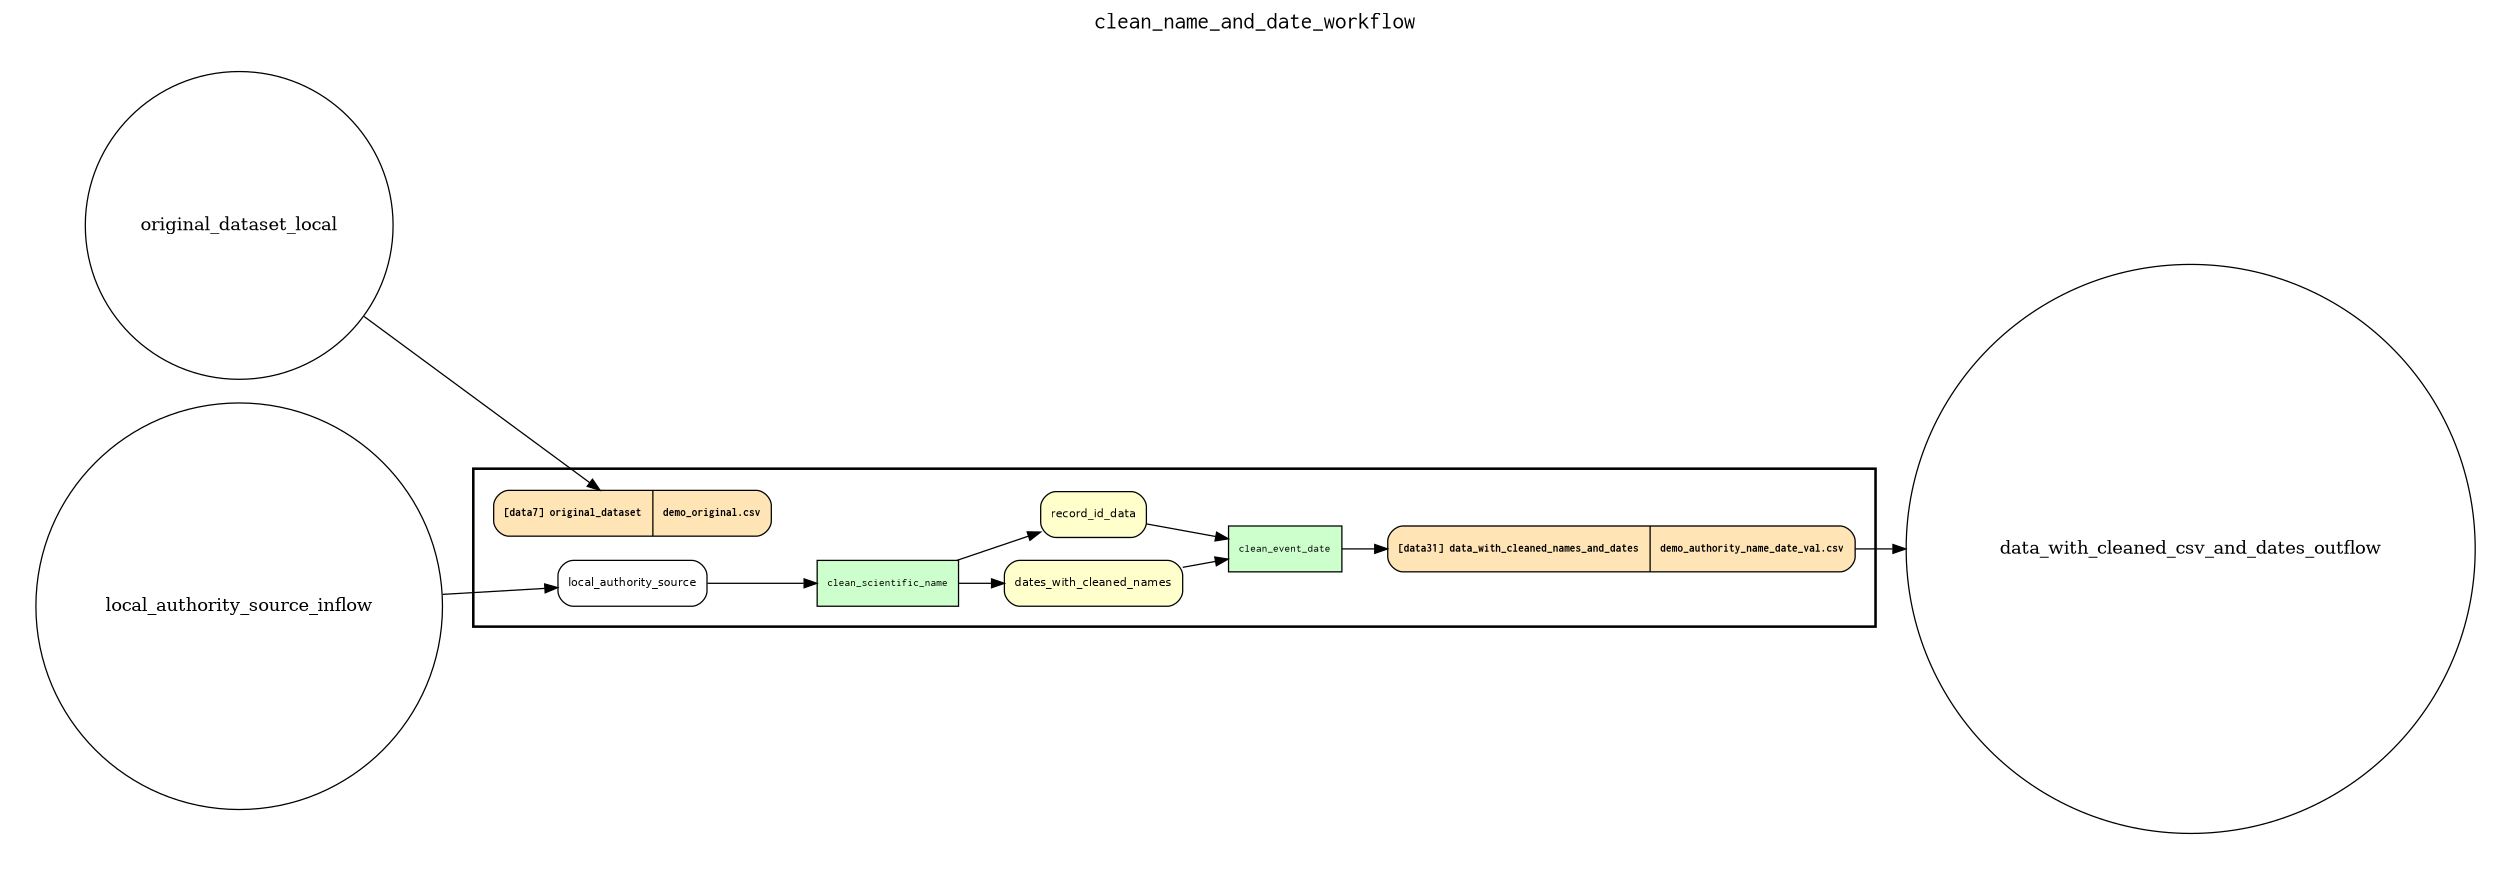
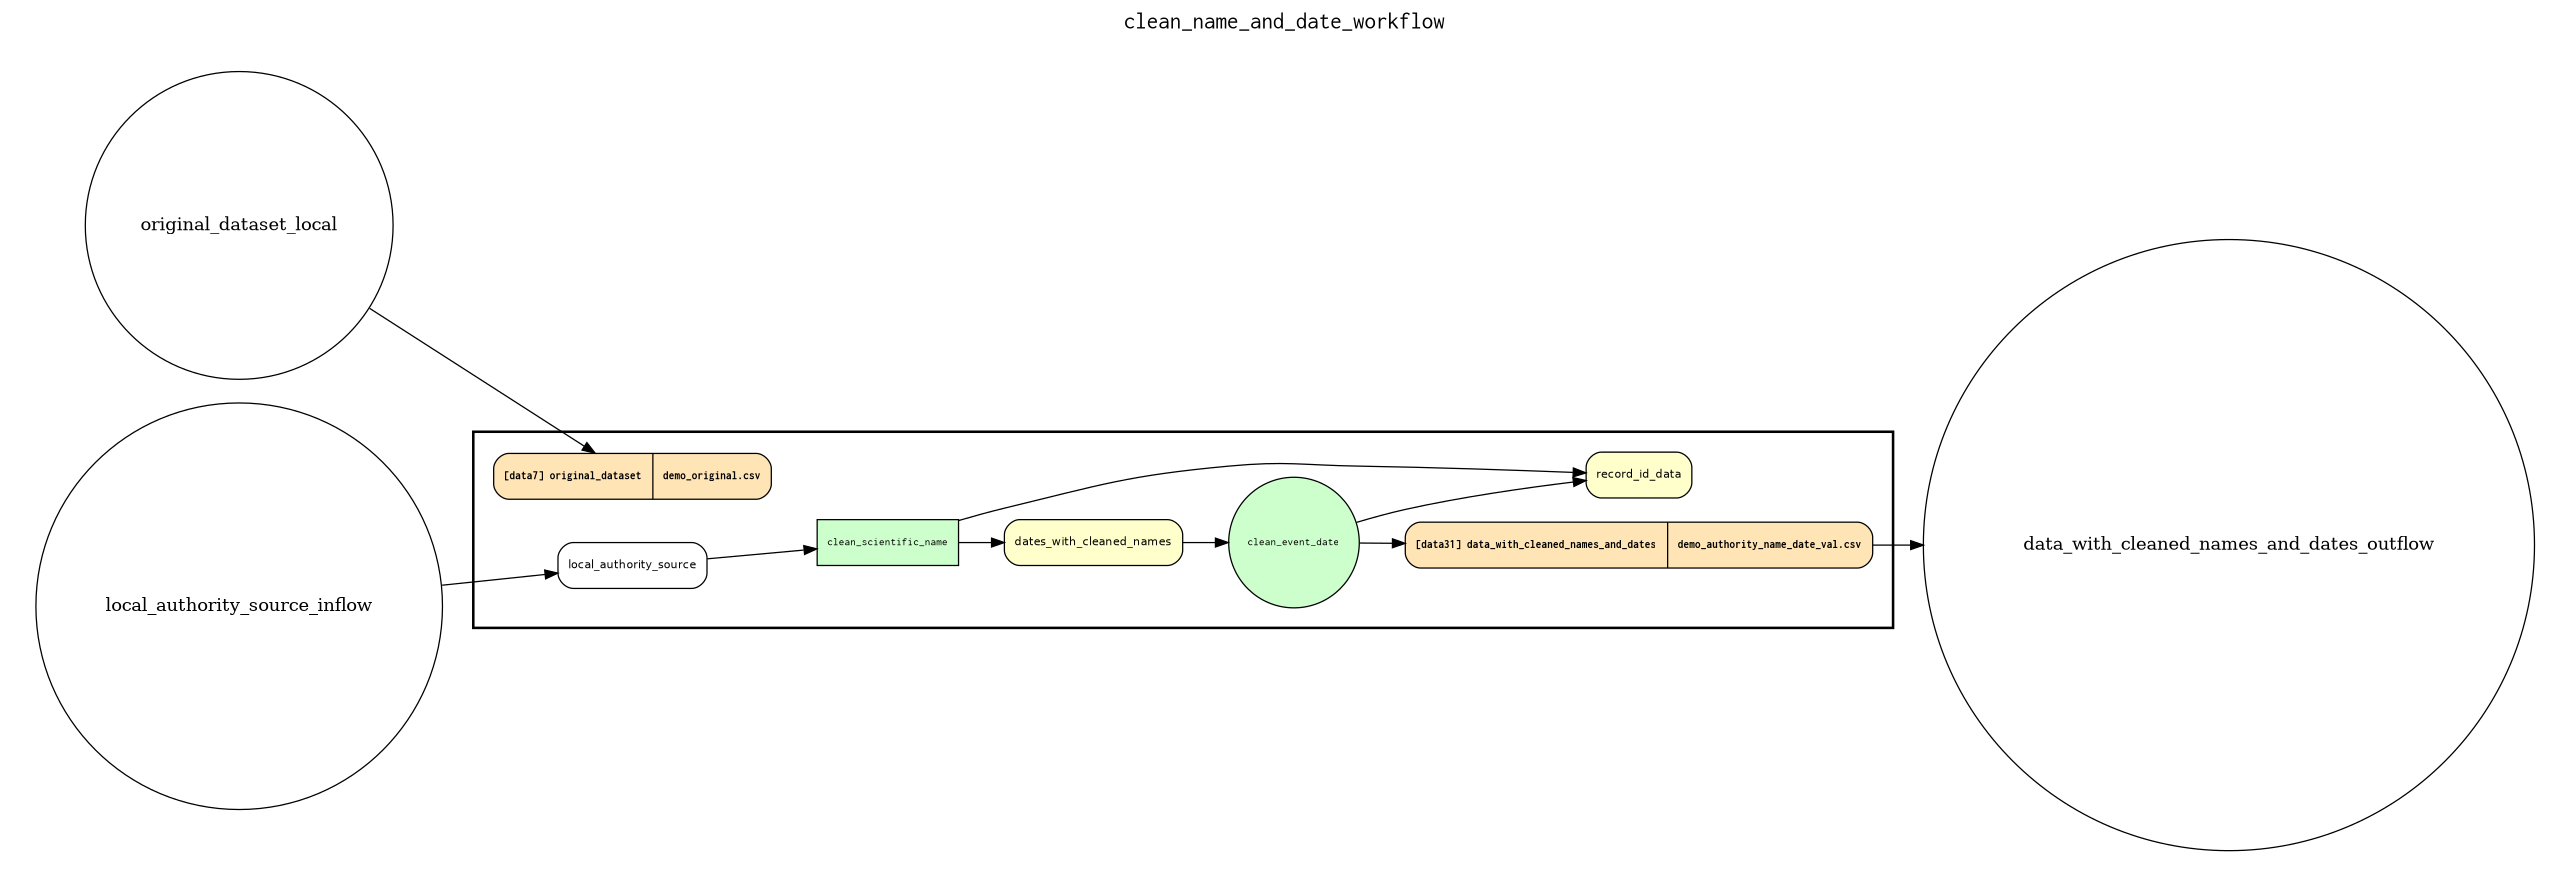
edge "record_id_data" -> "clean_event_date": reversed
node "clean_event_date": shape box -> circle
node "data_with_cleaned_csv_and_dates_outflow": label "data_with_cleaned_csv_and_dates_outflow" -> "data_with_cleaned_names_and_dates_outflow"
